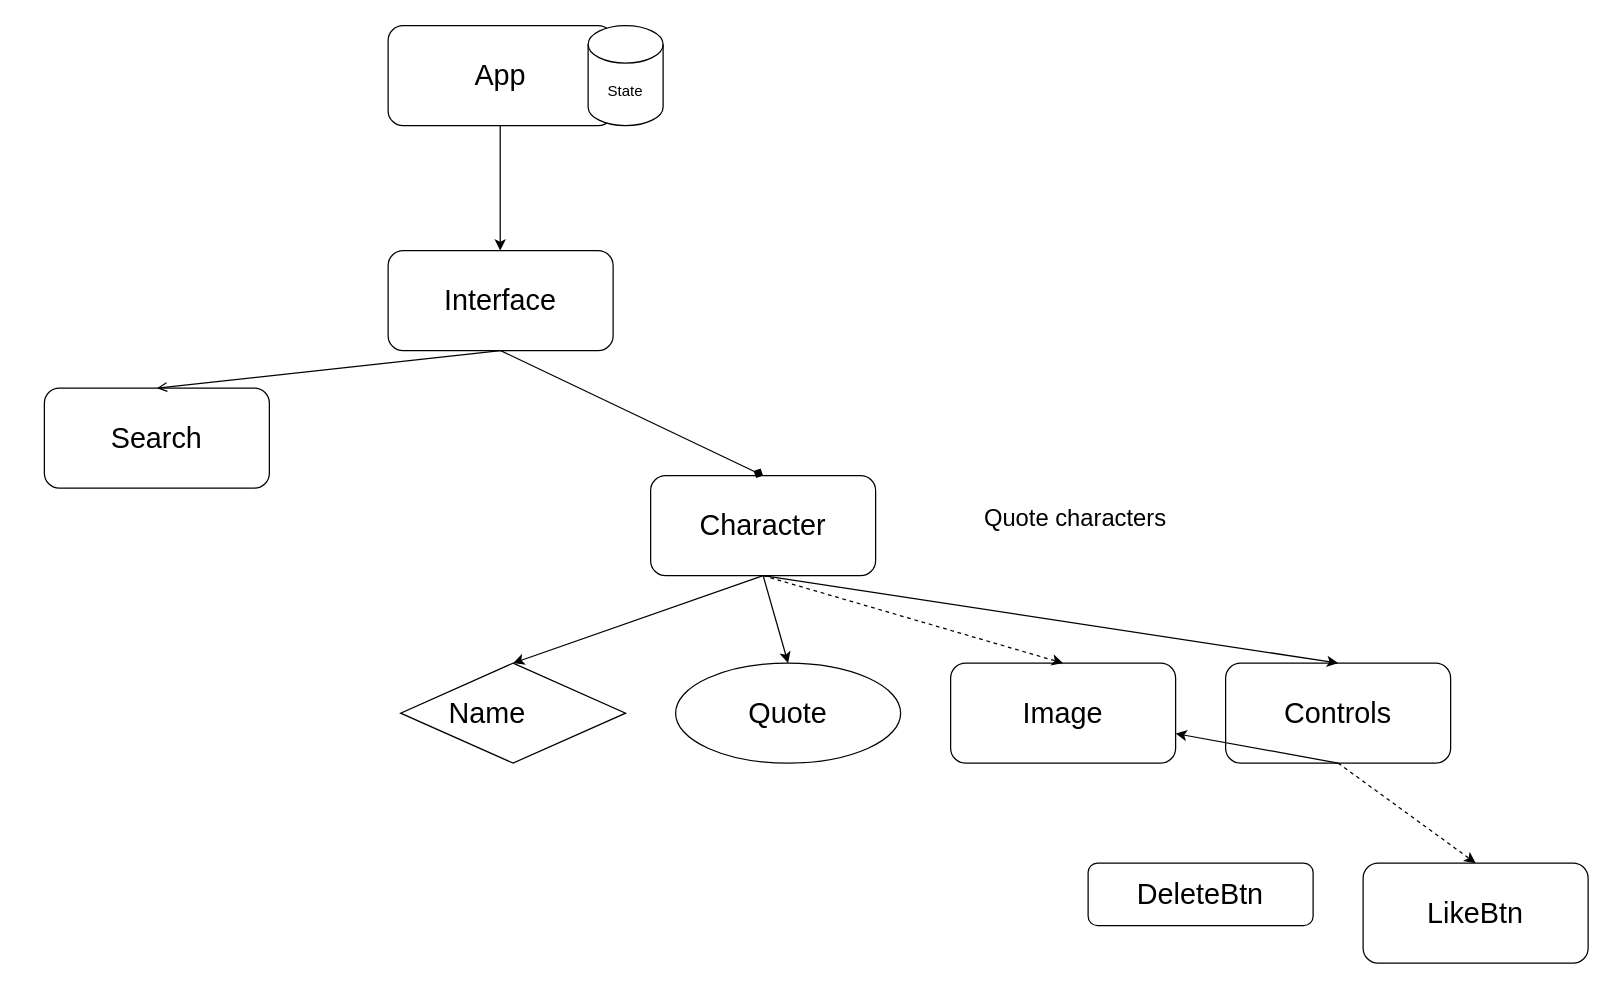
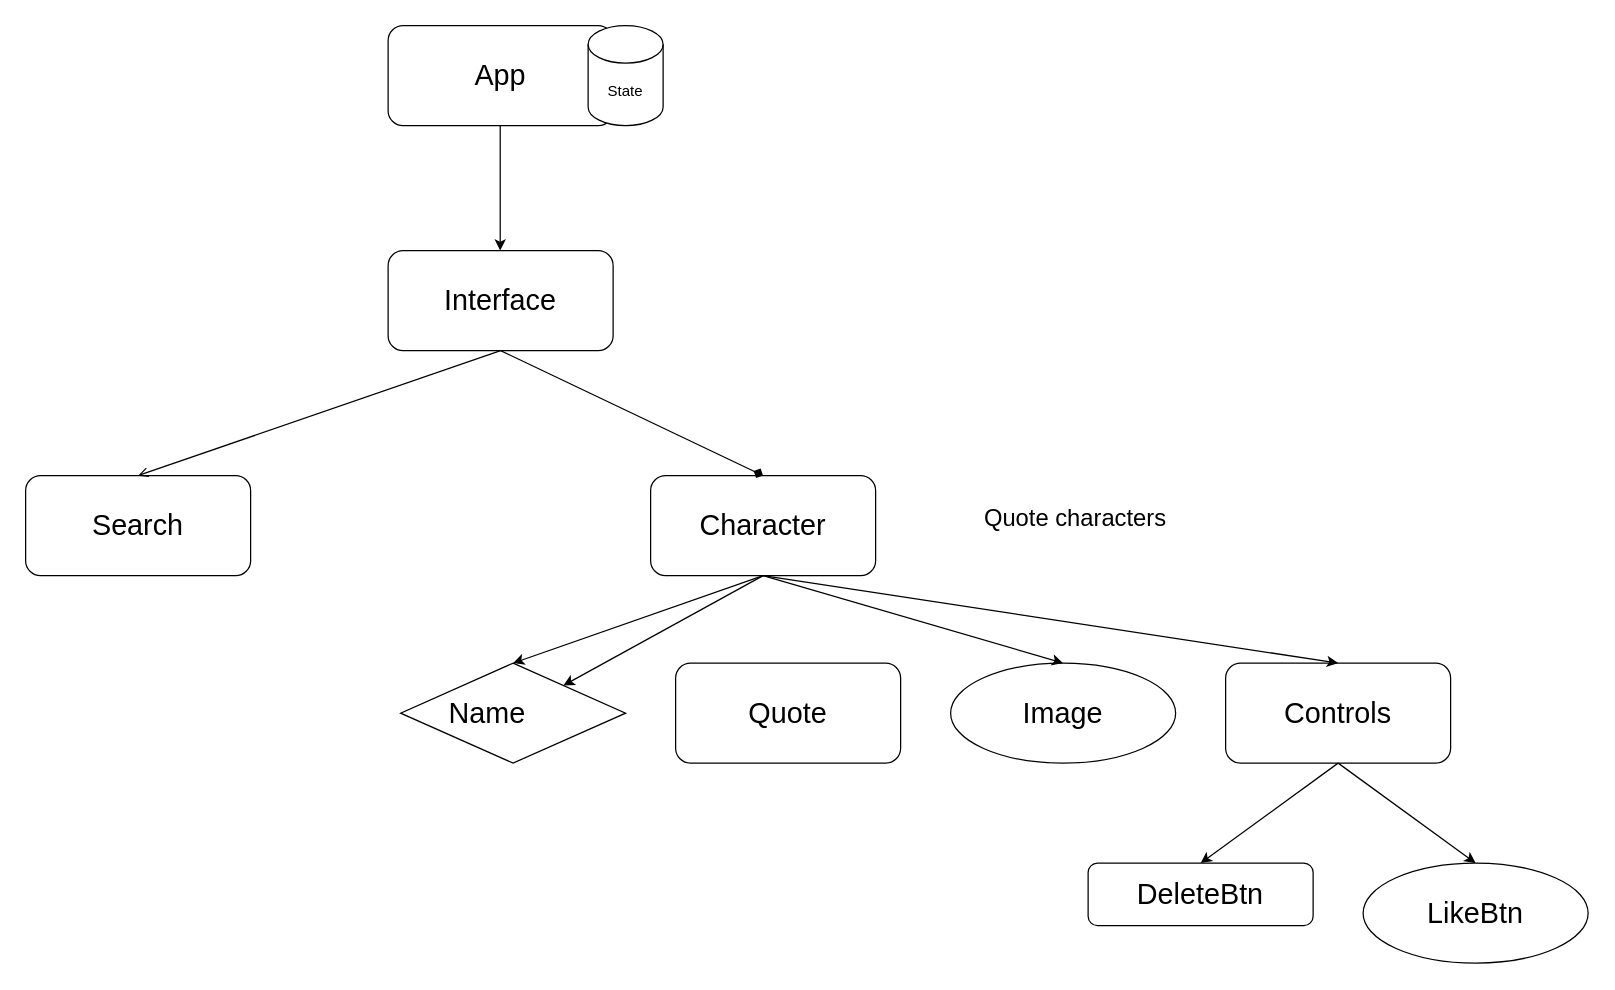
node "Search": moved (157, 438) -> (138, 526)
edge "Character" -> "Quote": now "Character" -> "Name"
edge "Character" -> "Image": style dashed -> solid
node "Quote": shape ellipse -> rounded rectangle
node "Image": shape rounded rectangle -> ellipse
edge "Controls" -> "Image": now "Controls" -> "DeleteBtn"
edge "Controls" -> "LikeBtn": style dashed -> solid
node "LikeBtn": shape rounded rectangle -> ellipse
